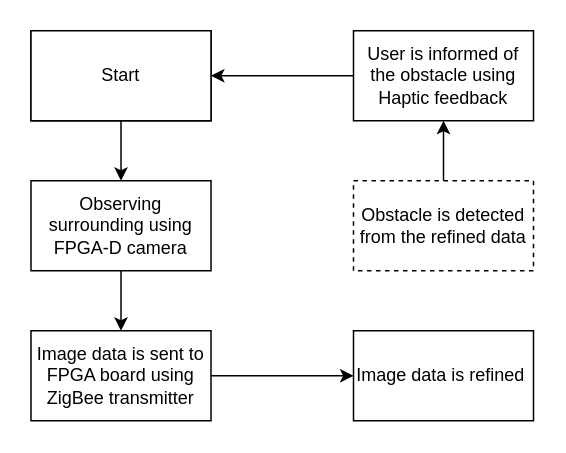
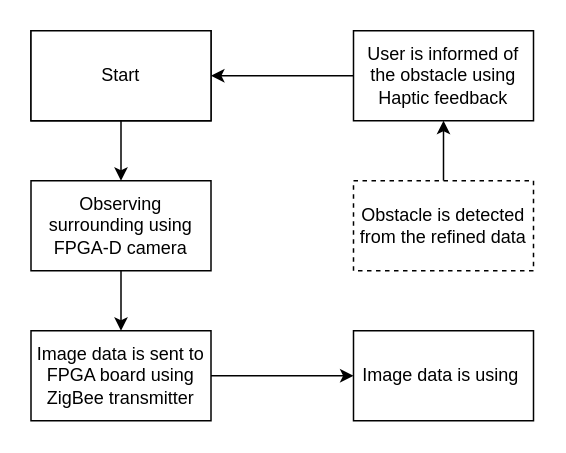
node "Image data is refined": label "Image data is refined" -> "Image data is using"
